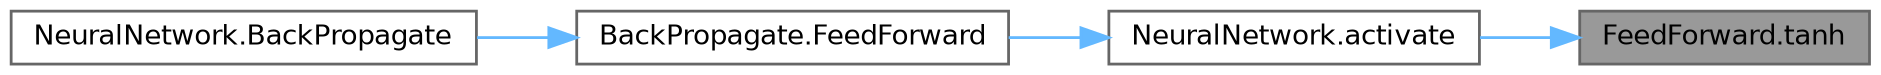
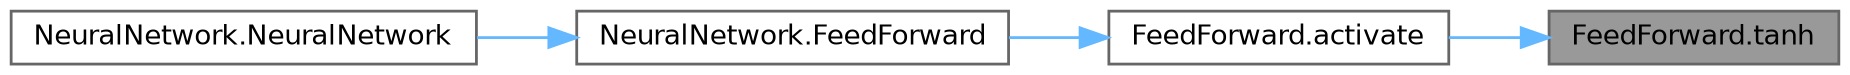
node "NeuralNetwork.BackPropagate": label "NeuralNetwork.BackPropagate" -> "NeuralNetwork.NeuralNetwork"
node "BackPropagate.FeedForward": label "BackPropagate.FeedForward" -> "NeuralNetwork.FeedForward"
node "NeuralNetwork.activate": label "NeuralNetwork.activate" -> "FeedForward.activate"
